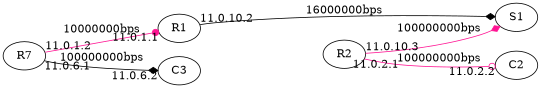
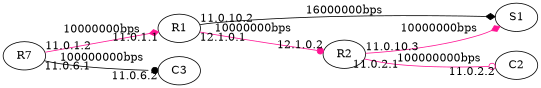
edge "R2" -> "S1": label "100000000bps" -> "10000000bps"
edge "R1" -> "R2": added, label "10000000bps"
edge "R7" -> "R1": arrowhead dot -> diamond
edge "R7" -> "C3": arrowhead diamond -> dot
